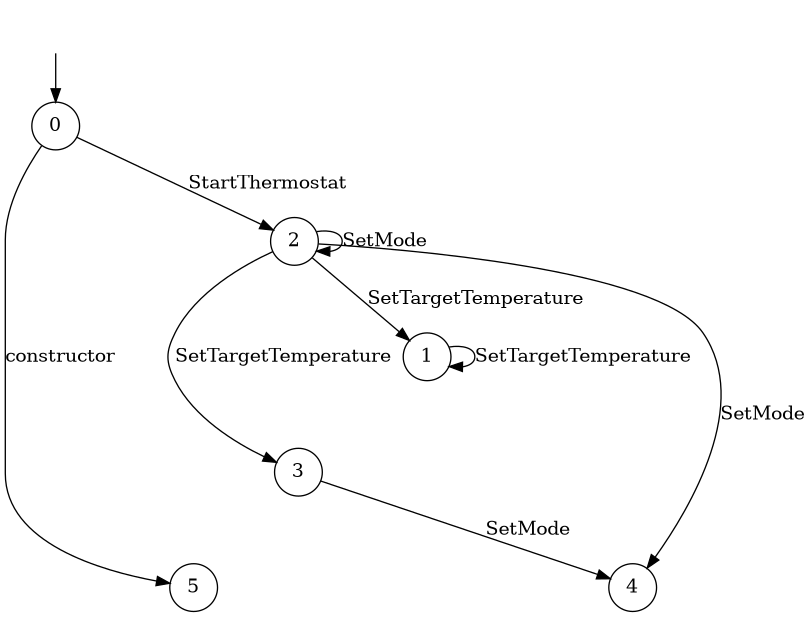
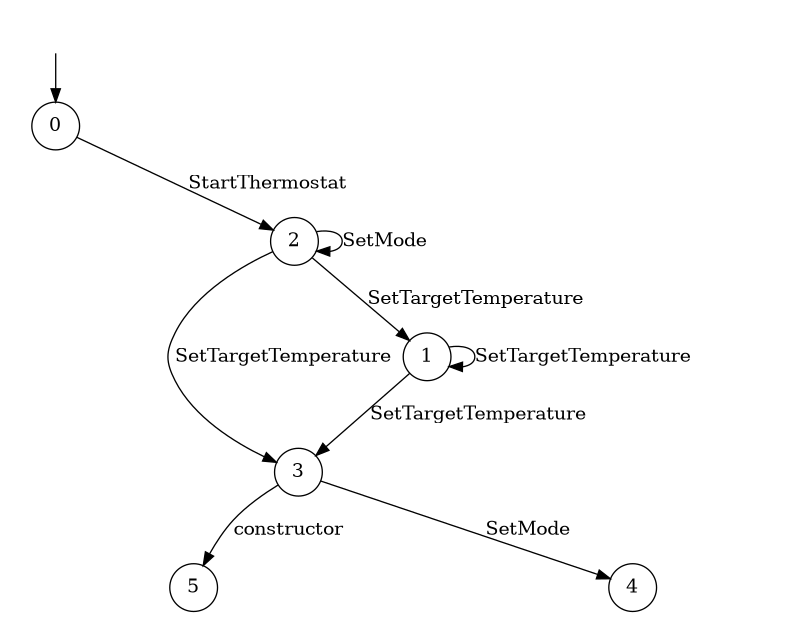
edge "2" -> "4": removed, label "SetMode"
edge "0" -> "5": now "3" -> "5"
edge "1" -> "3": added, label "SetTargetTemperature"
